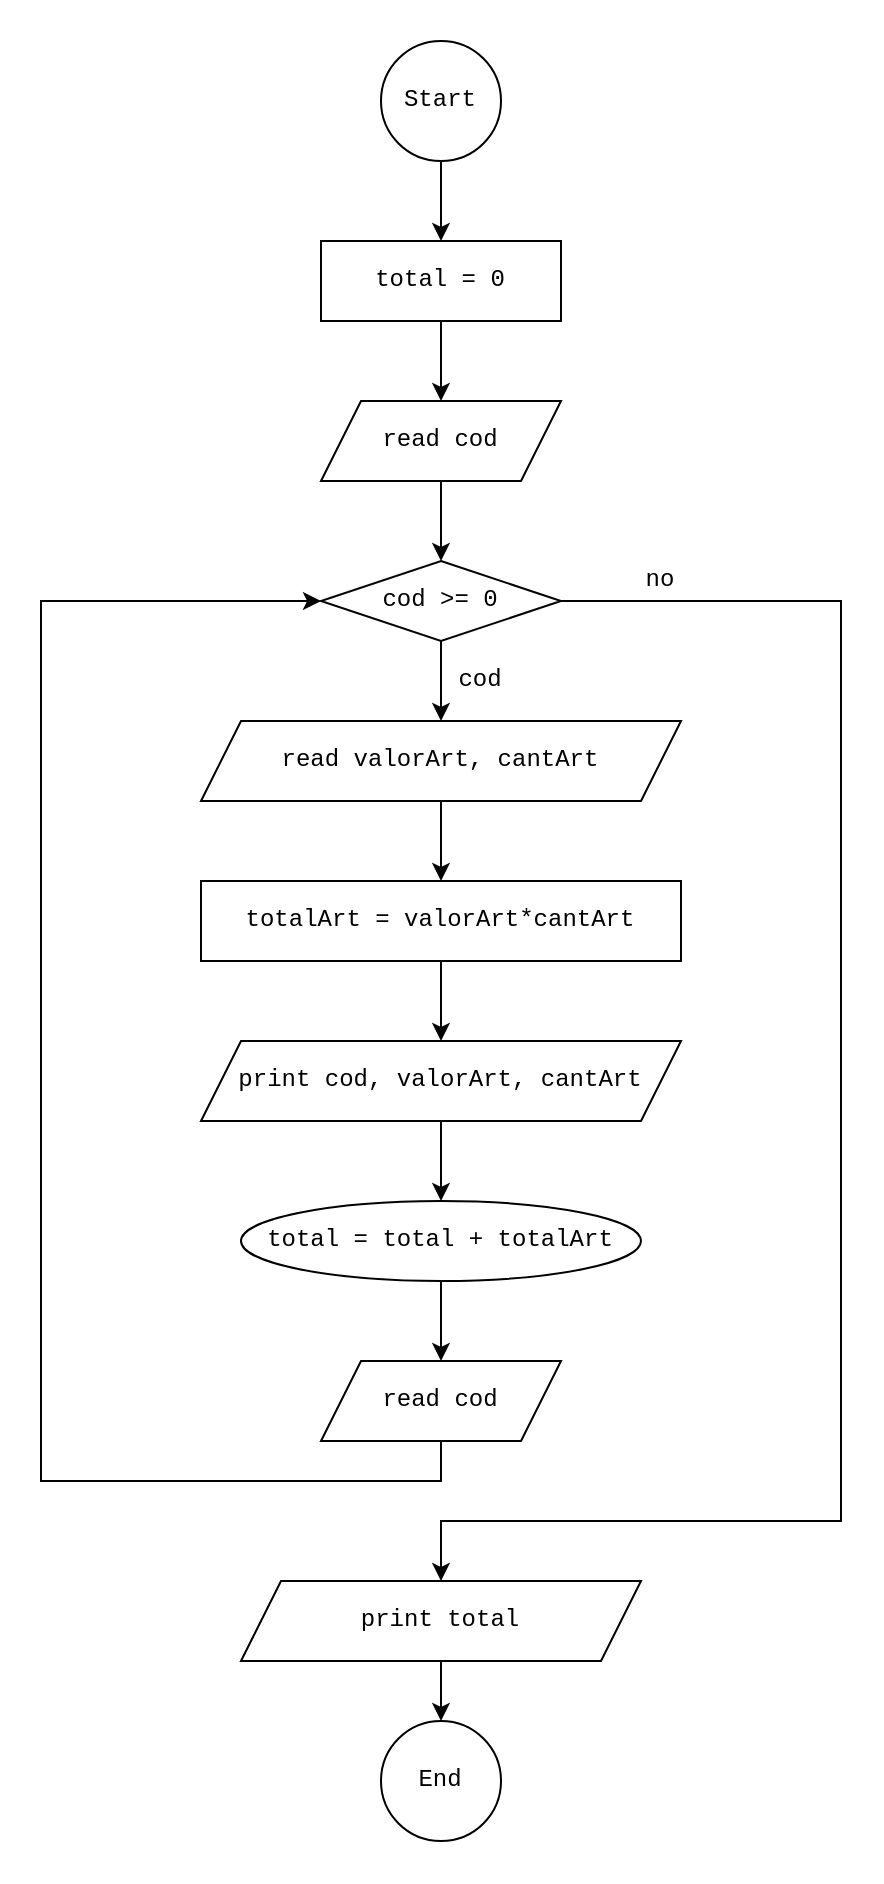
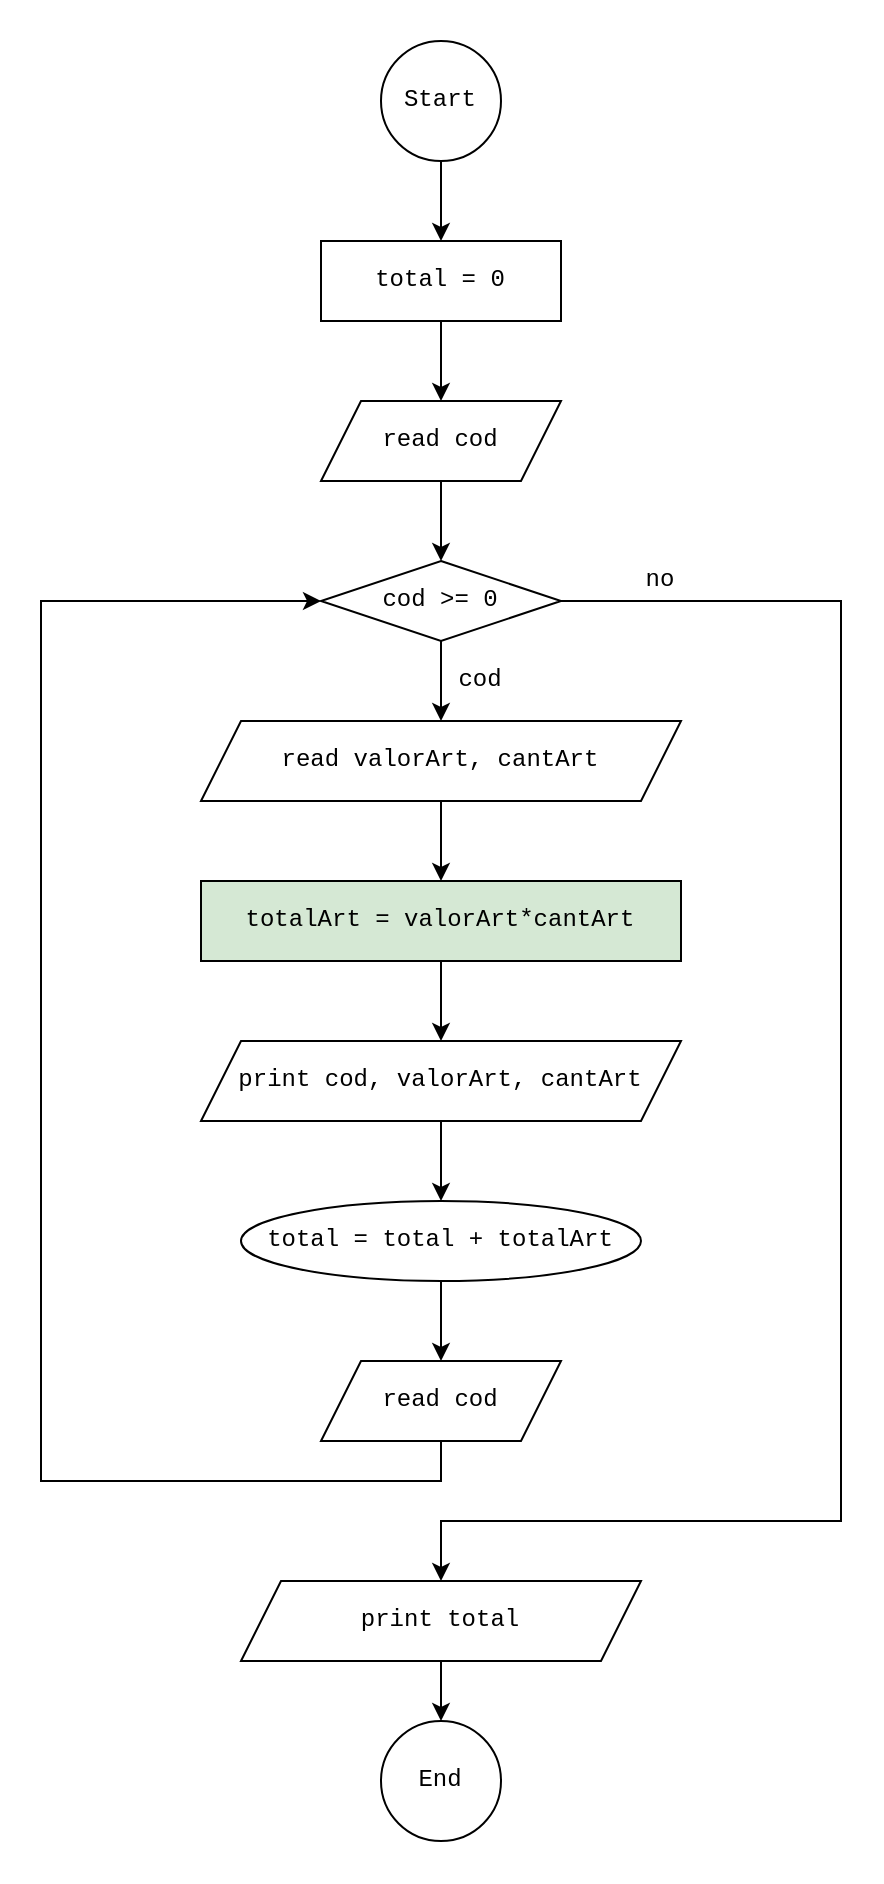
node "totalArt = valorArt*cantArt": fillcolor #ffffff -> #d5e8d4
